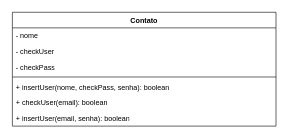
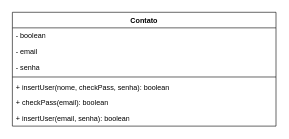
node "- nome": label "- nome" -> "- boolean"
node "- checkUser": label "- checkUser" -> "- email"
node "- checkPass": label "- checkPass" -> "- senha"
node "+ checkUser(email): boolean": label "+ checkUser(email): boolean" -> "+ checkPass(email): boolean"
